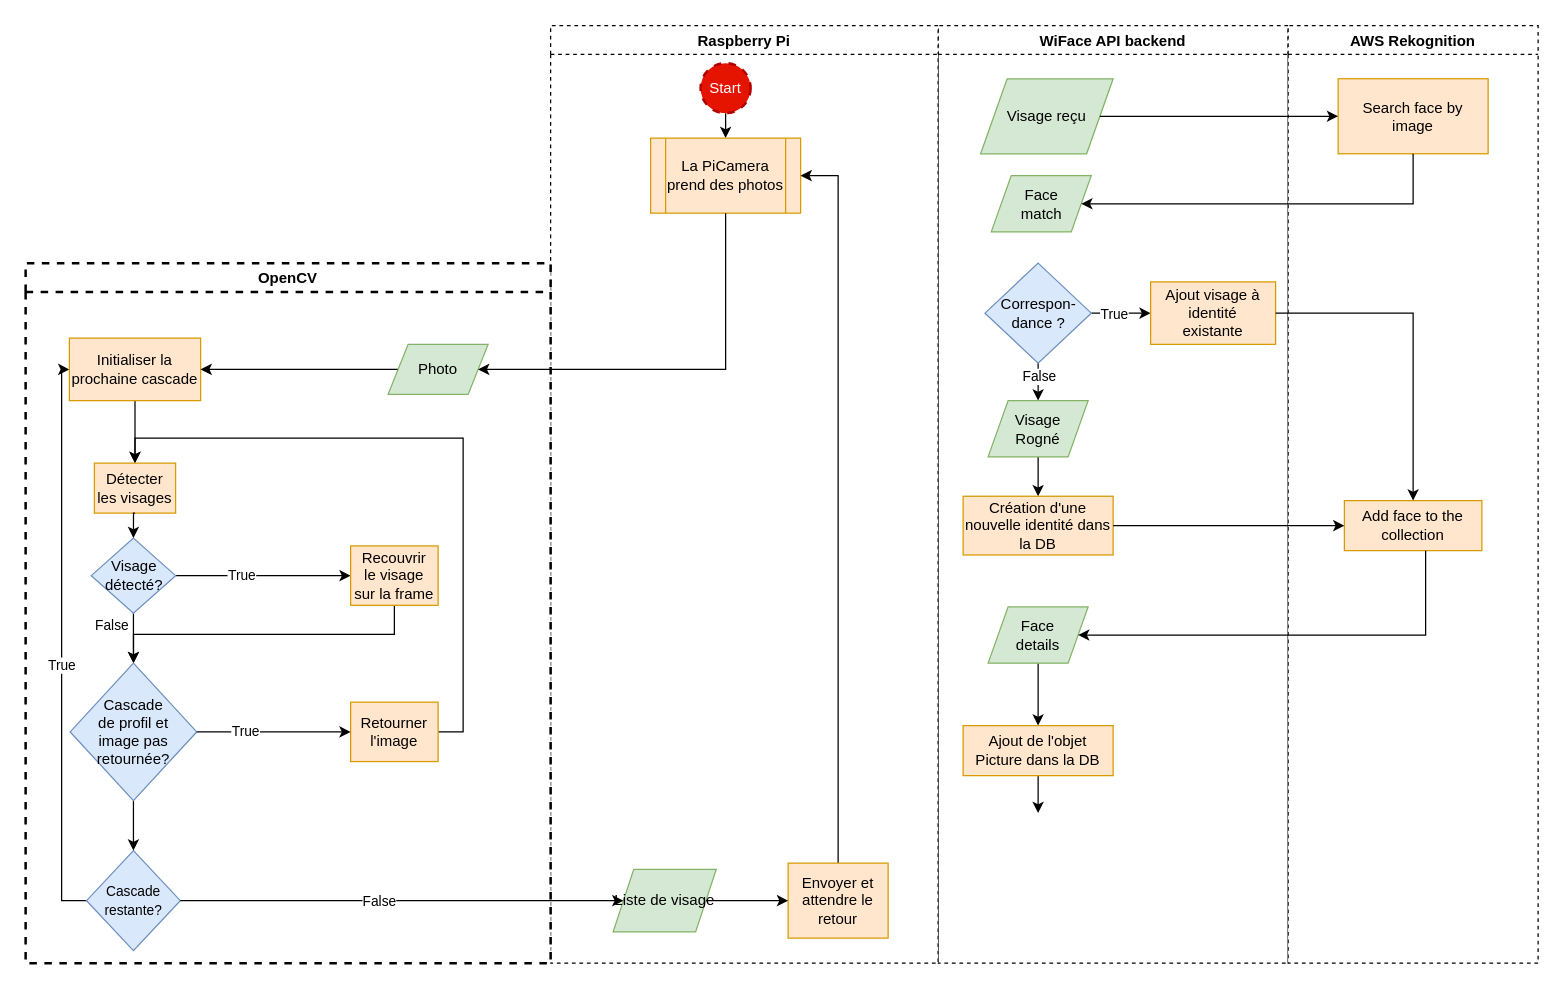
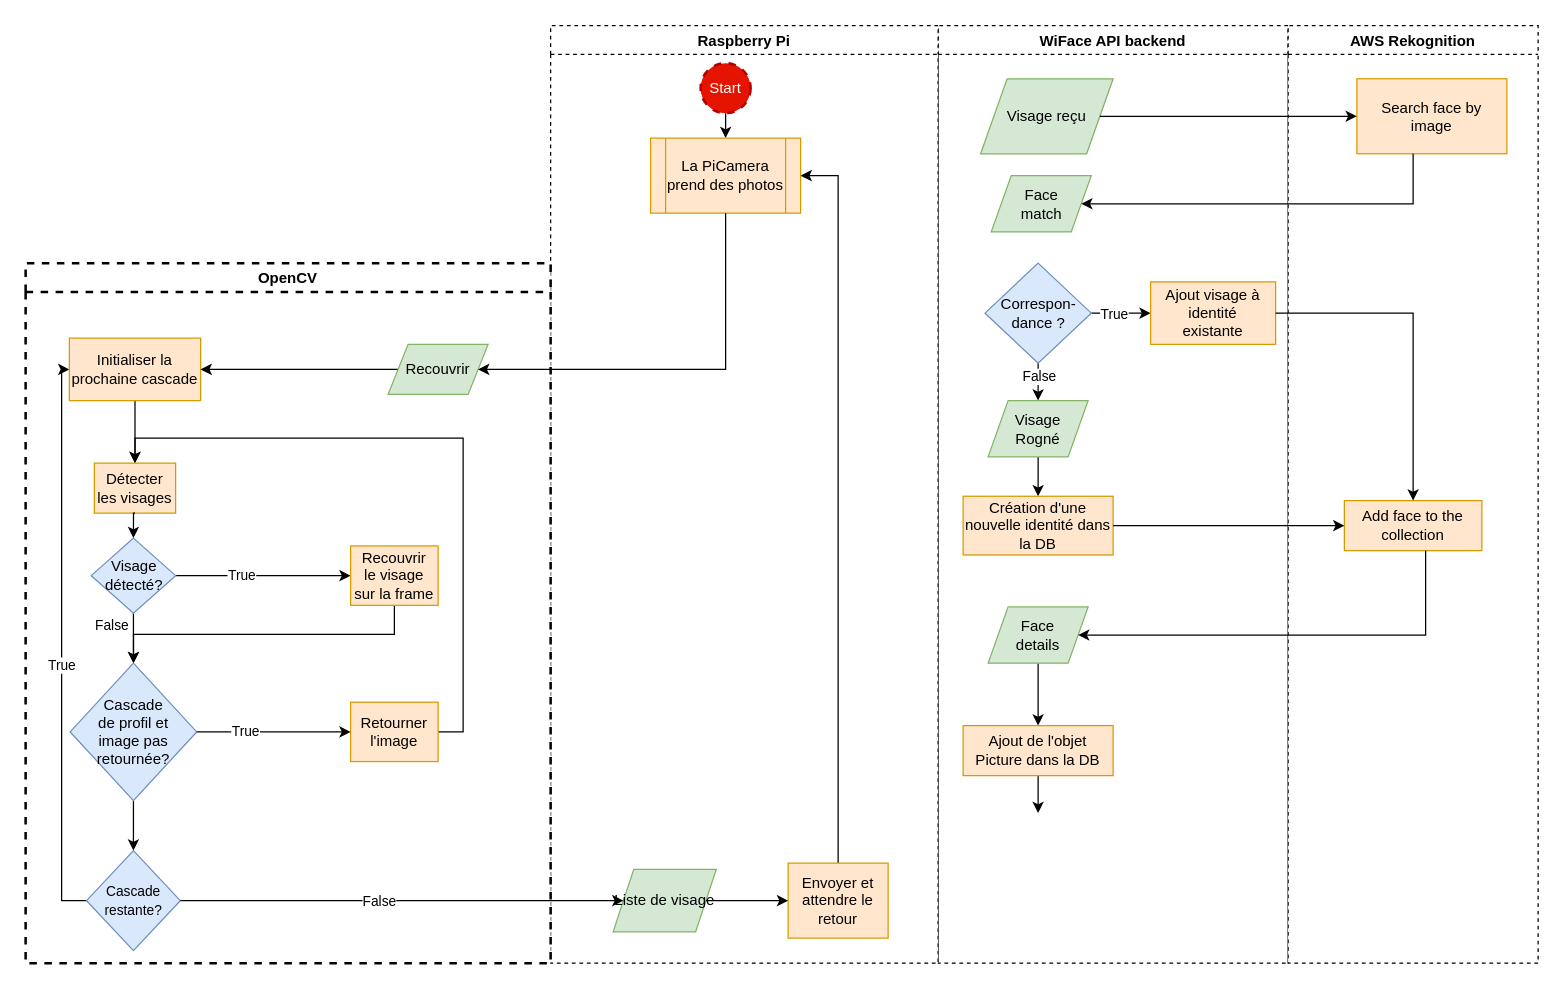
node "Search face by image": moved (1413, 116) -> (1432, 116)
node "Photo": label "Photo" -> "Recouvrir"
